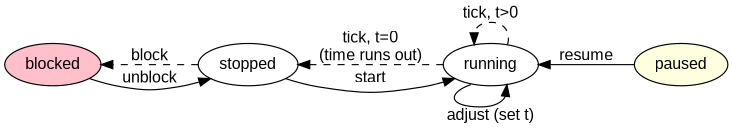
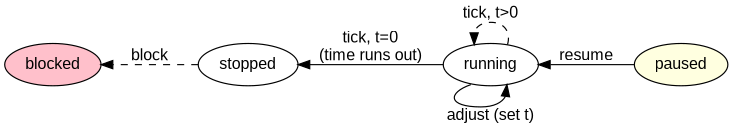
edge "running" -> "stopped": style dashed -> solid
edge "blocked" -> "stopped": removed, label "unblock"
edge "stopped" -> "running": removed, label "start"
